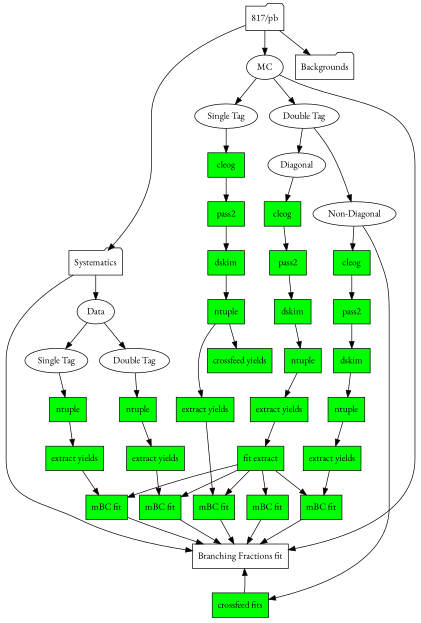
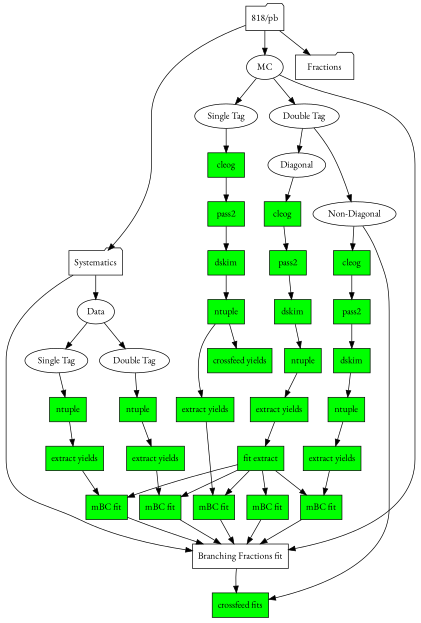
node "817/pb": label "817/pb" -> "818/pb"
node "Backgrounds": label "Backgrounds" -> "Fractions"
edge "crossfeed fits" -> "Branching Fractions fit": reversed
